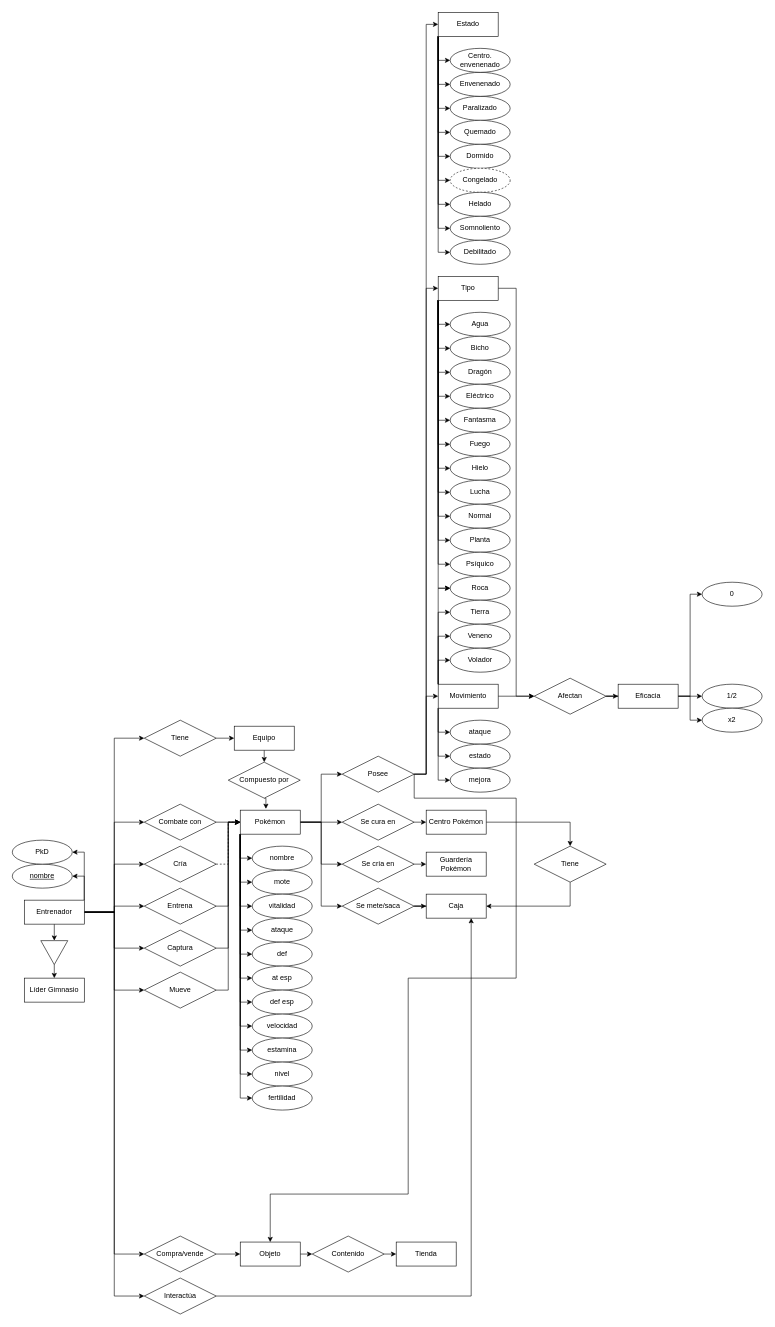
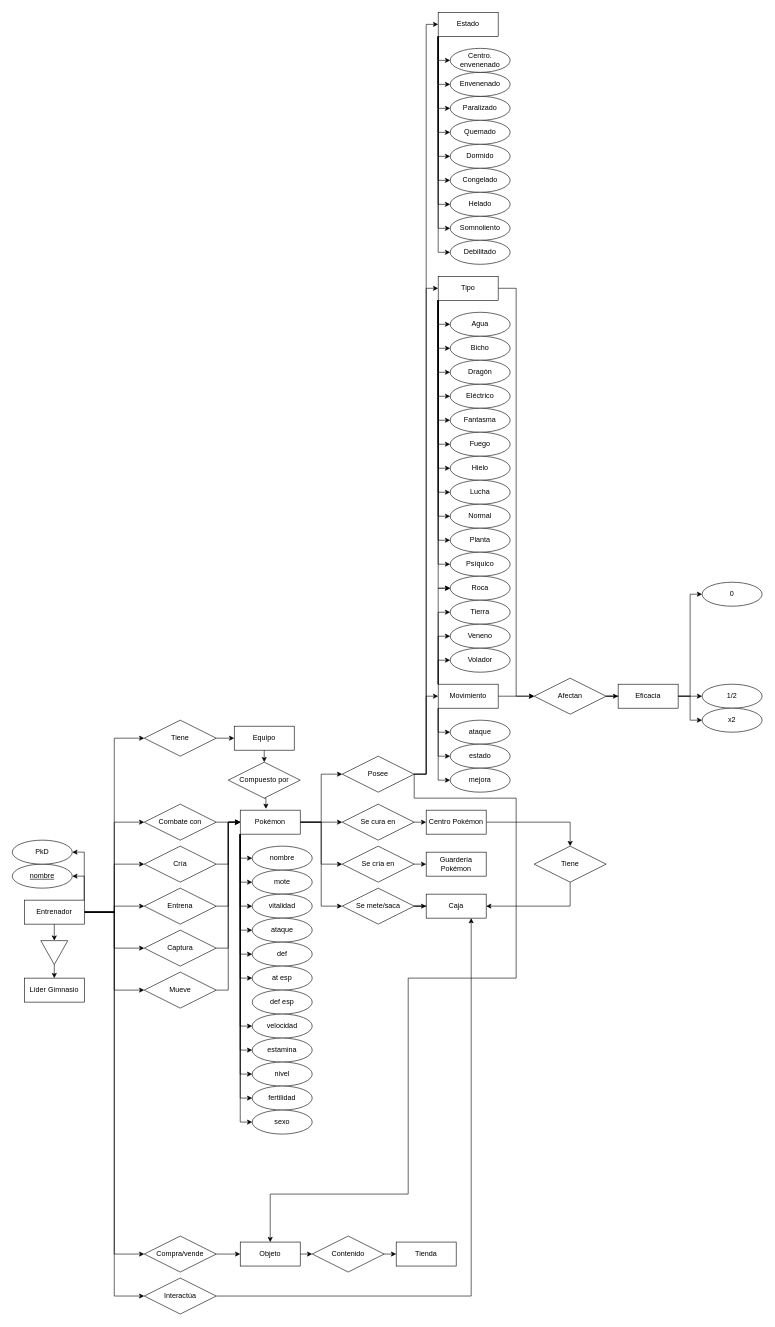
node "Congelado": style dashed -> solid
edge "Cría" -> "Pokémon": style dashed -> solid
edge "Pokémon" -> "def esp": removed
edge "Pokémon" -> "sexo": added
node "sexo": added
